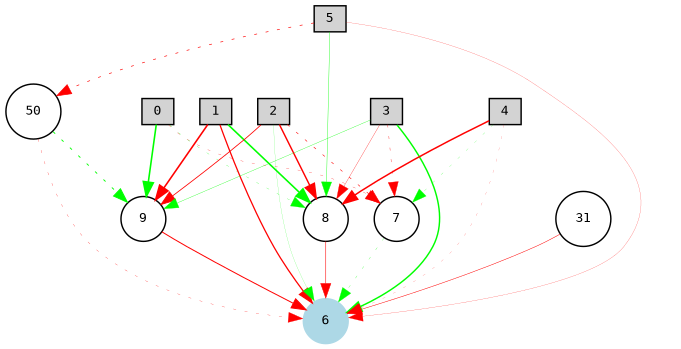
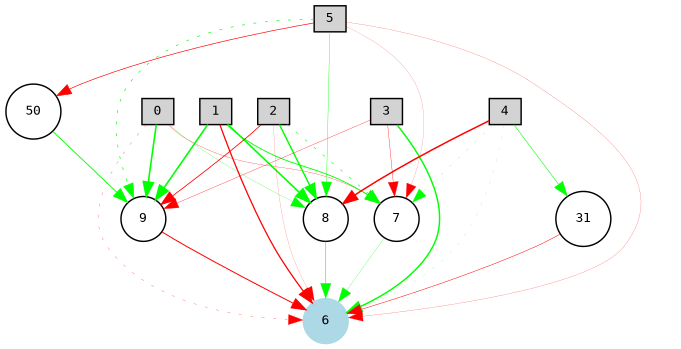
edge "5" -> "9": added
edge "5" -> "50": style dotted -> solid
edge "5" -> "7": added
edge "3" -> "7": style dotted -> solid
edge "4" -> "31": added
edge "3" -> "8": removed
edge "1" -> "9": color red -> green
edge "0" -> "7": style dotted -> solid
edge "2" -> "8": color red -> green
edge "50" -> "9": style dotted -> solid
edge "1" -> "7": added
edge "2" -> "7": color red -> green
edge "3" -> "9": color green -> red
edge "0" -> "8": style dotted -> solid
edge "2" -> "6": color green -> red
edge "4" -> "6": color red -> green
edge "8" -> "6": color red -> green
edge "7" -> "6": style dotted -> solid
edge "50" -> "6": now "0" -> "6"
